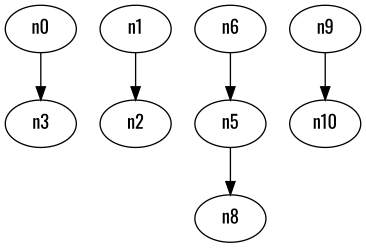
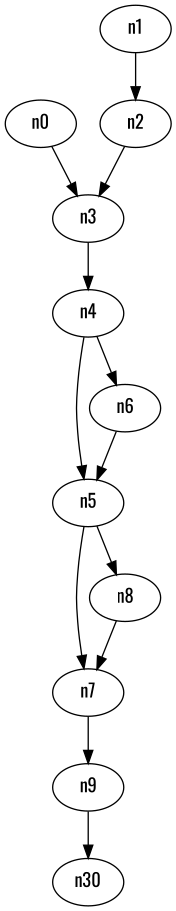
node "n10": label "n10" -> "n30"
edge "n2" -> "n3": added
node "n4": added
node "n7": added
